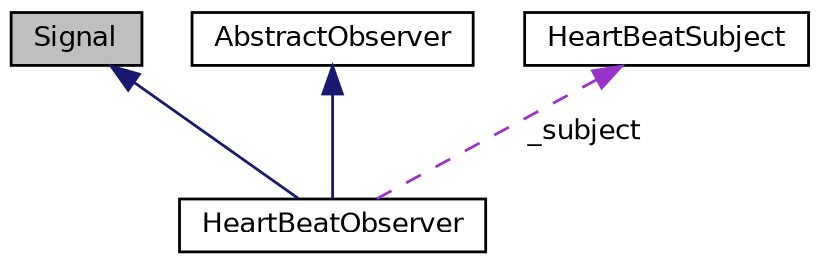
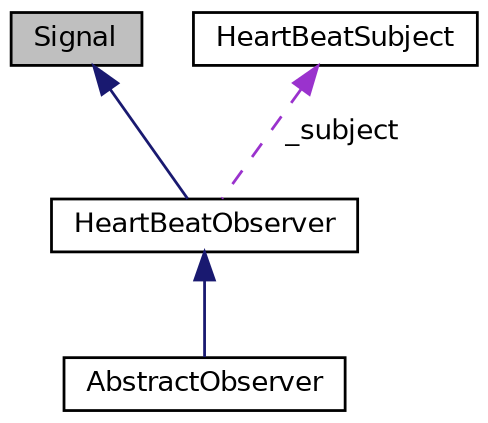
edge "HeartBeatObserver" -> "AbstractObserver": reversed
